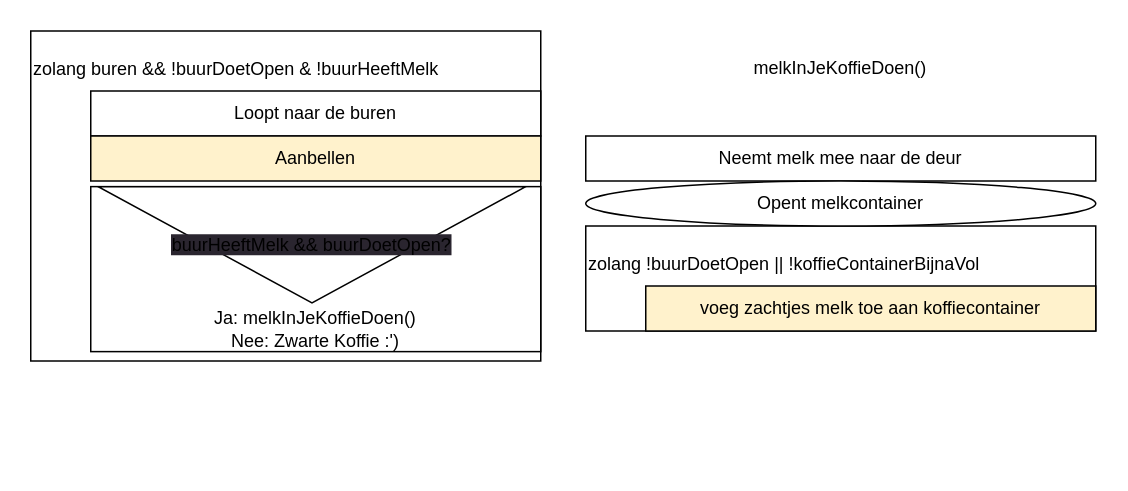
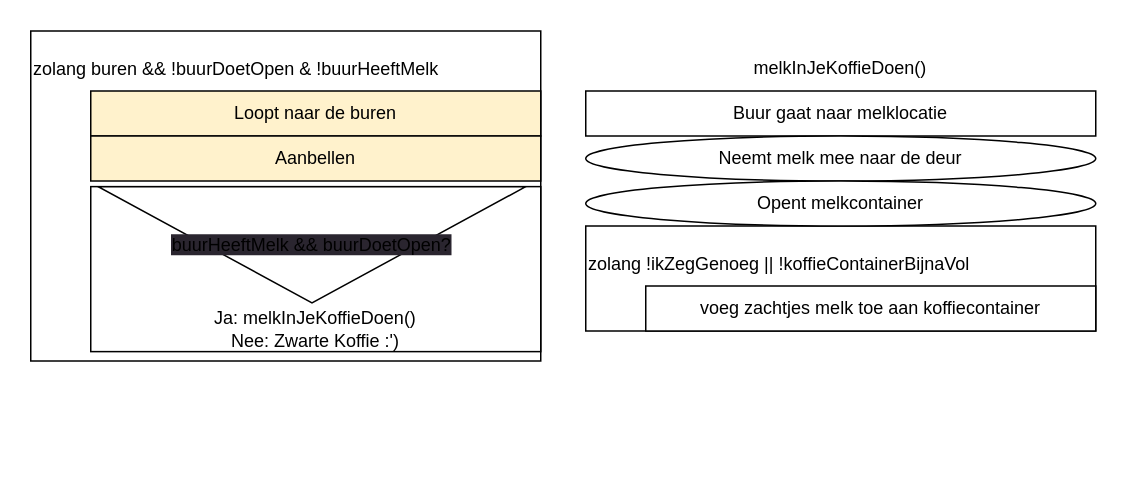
node "Loopt naar de buren": fillcolor #ffffff -> #fff2cc
node "Buur gaat naar melklocatie": added
node "Neemt melk mee naar de deur": shape rectangle -> ellipse
node "zolang !buurDoetOpen || !koffieContainerBijnaVol": label "zolang !buurDoetOpen || !koffieContainerBijnaVol" -> "zolang !ikZegGenoeg || !koffieContainerBijnaVol"
node "voeg zachtjes melk toe aan koffiecontainer": fillcolor #fff2cc -> #ffffff
